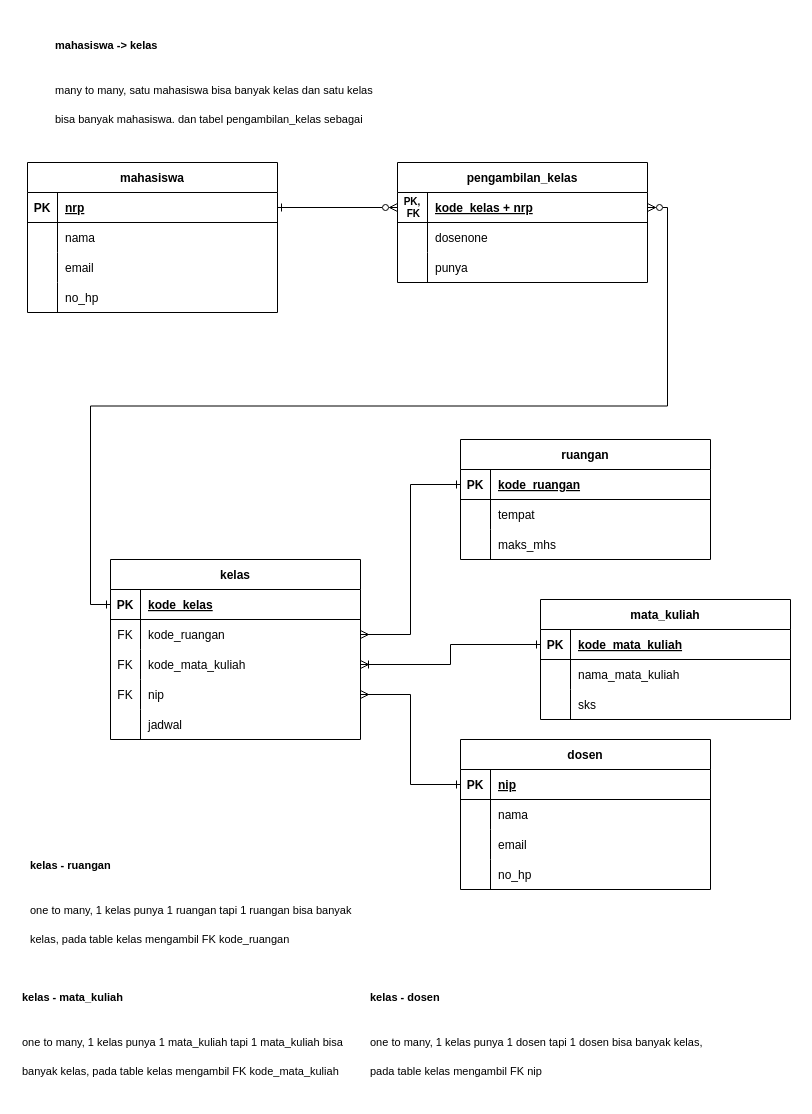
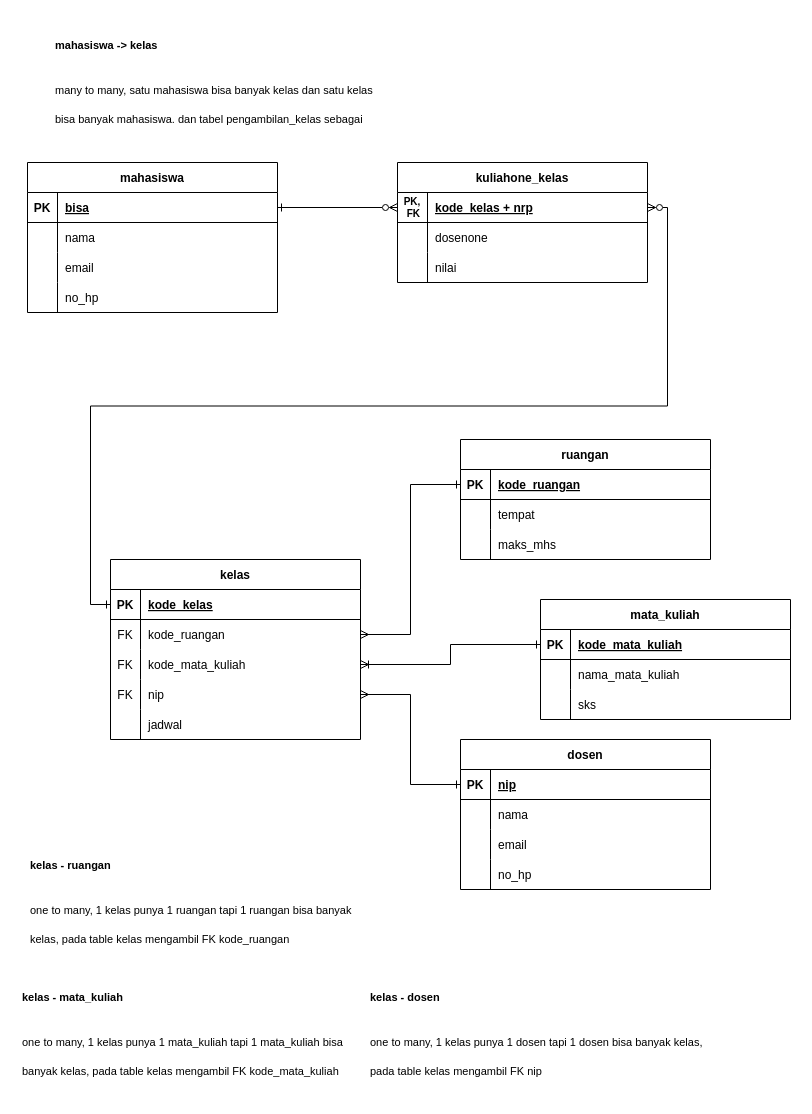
node "pengambilan_kelas": label "pengambilan_kelas" -> "kuliahone_kelas"
node "nrp": label "nrp" -> "bisa"
node "punya": label "punya" -> "nilai"
